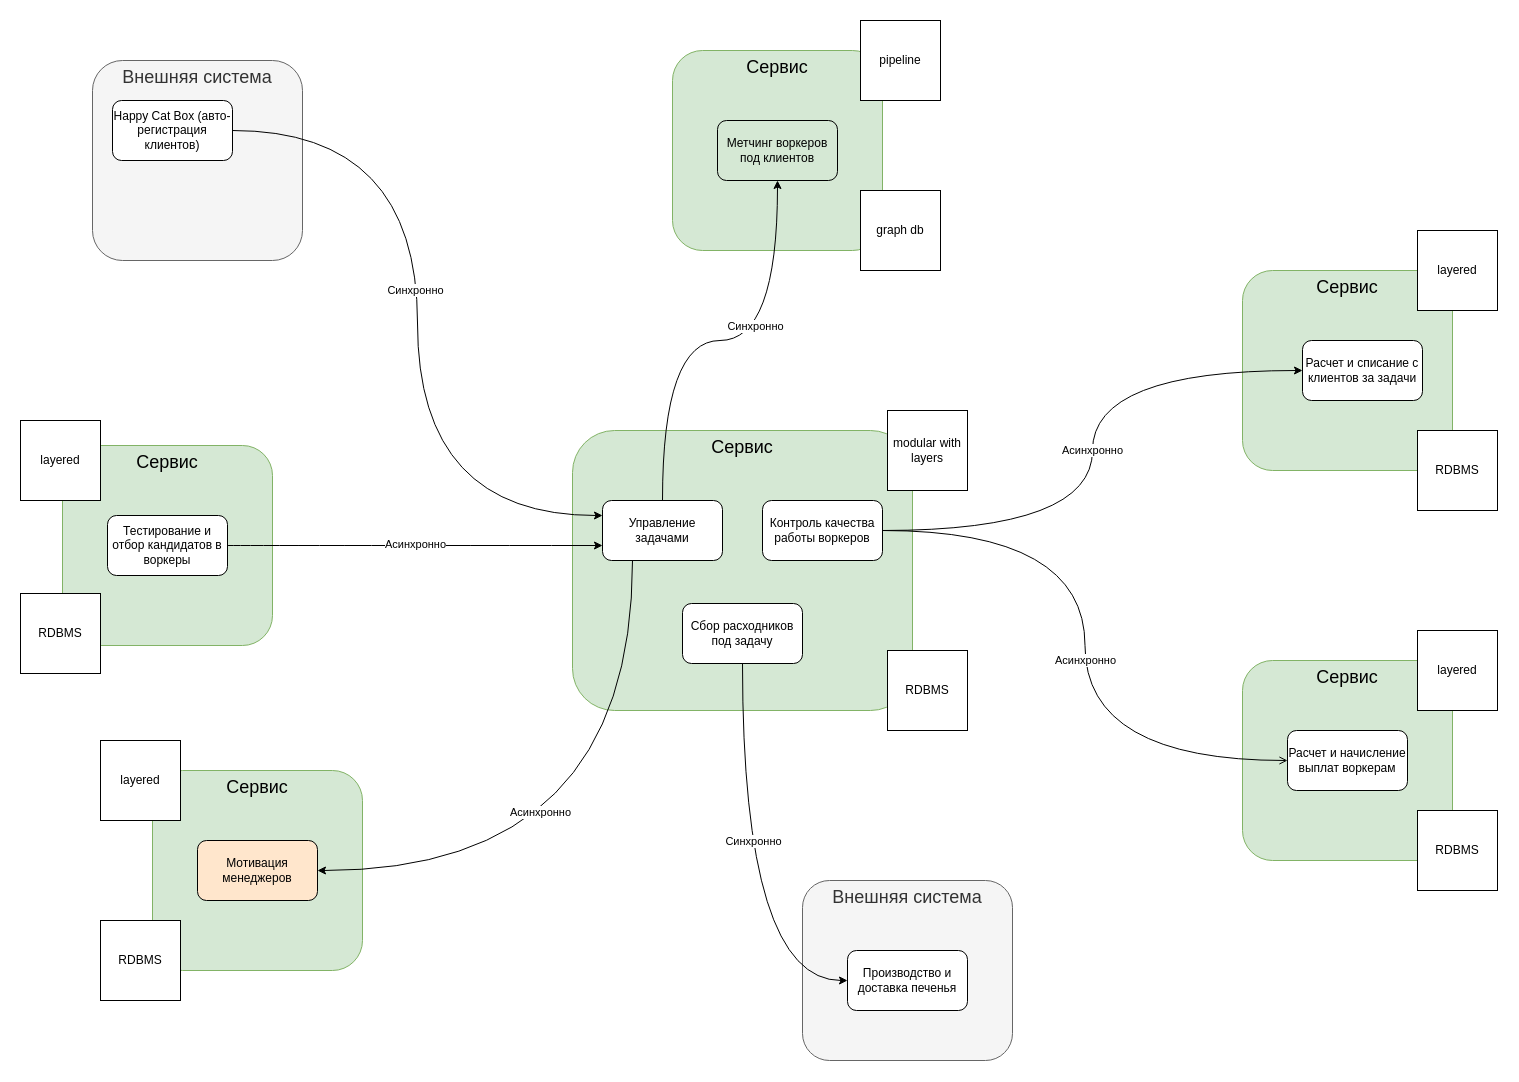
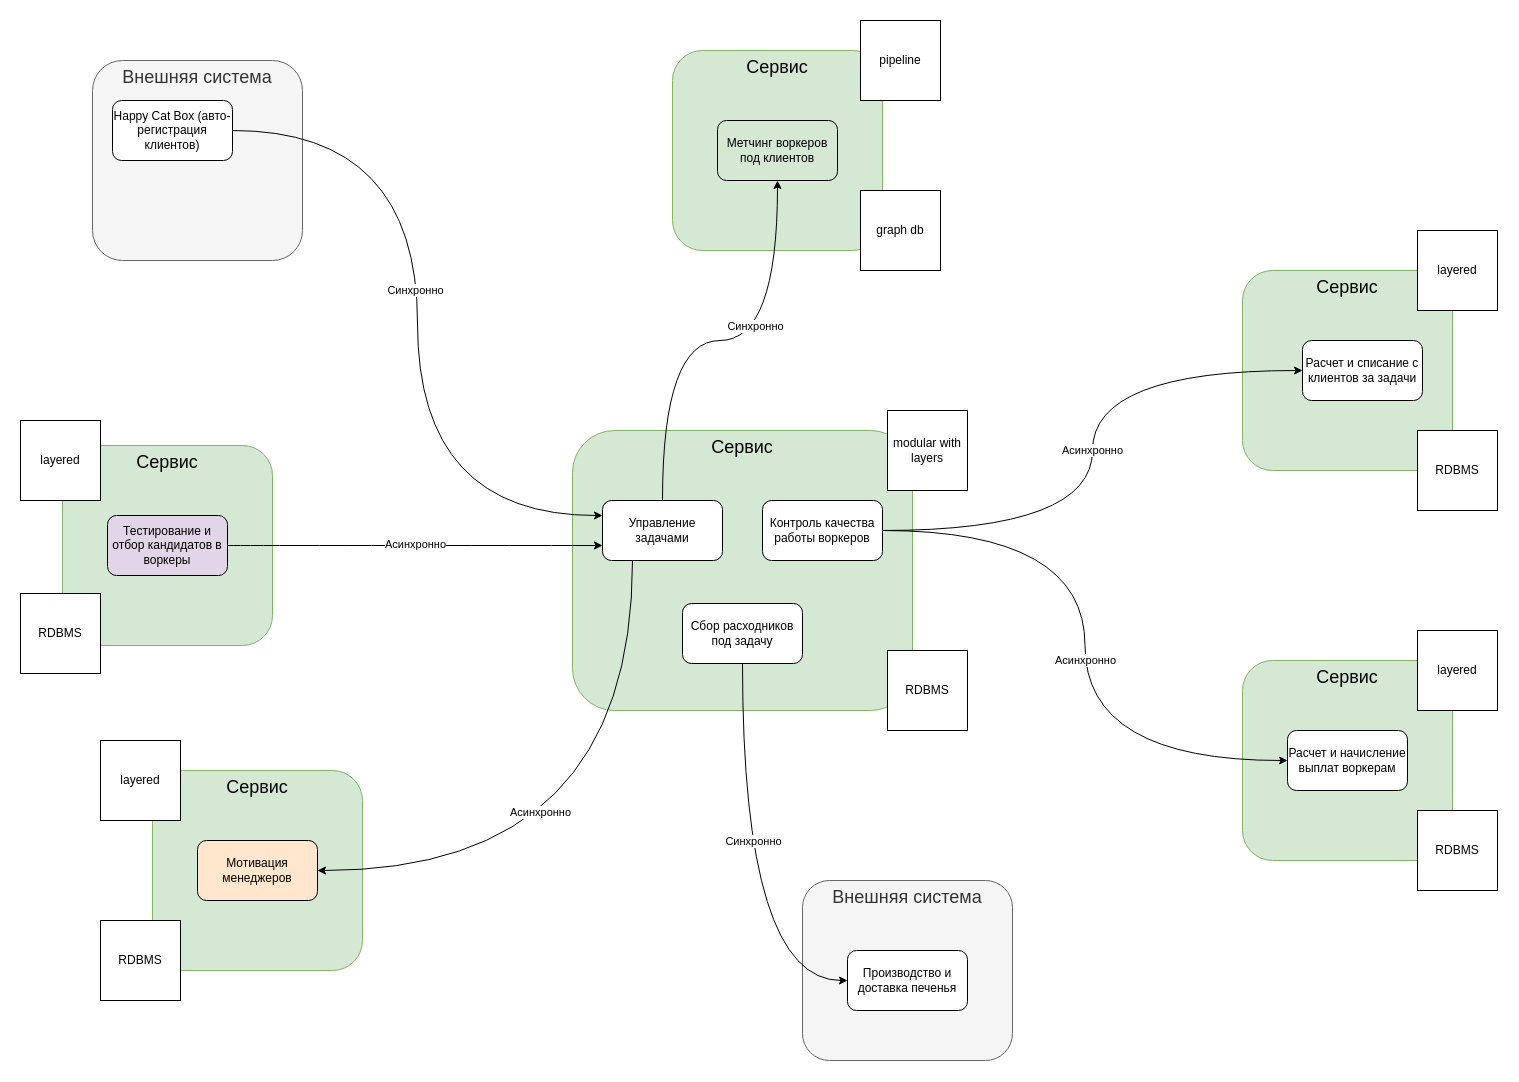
node "Тестирование и отбор кандидатов в воркеры": fillcolor #ffffff -> #e1d5e7
edge "Контроль качества работы воркеров" -> "Расчет и начисление выплат воркерам": arrowhead open -> classic
